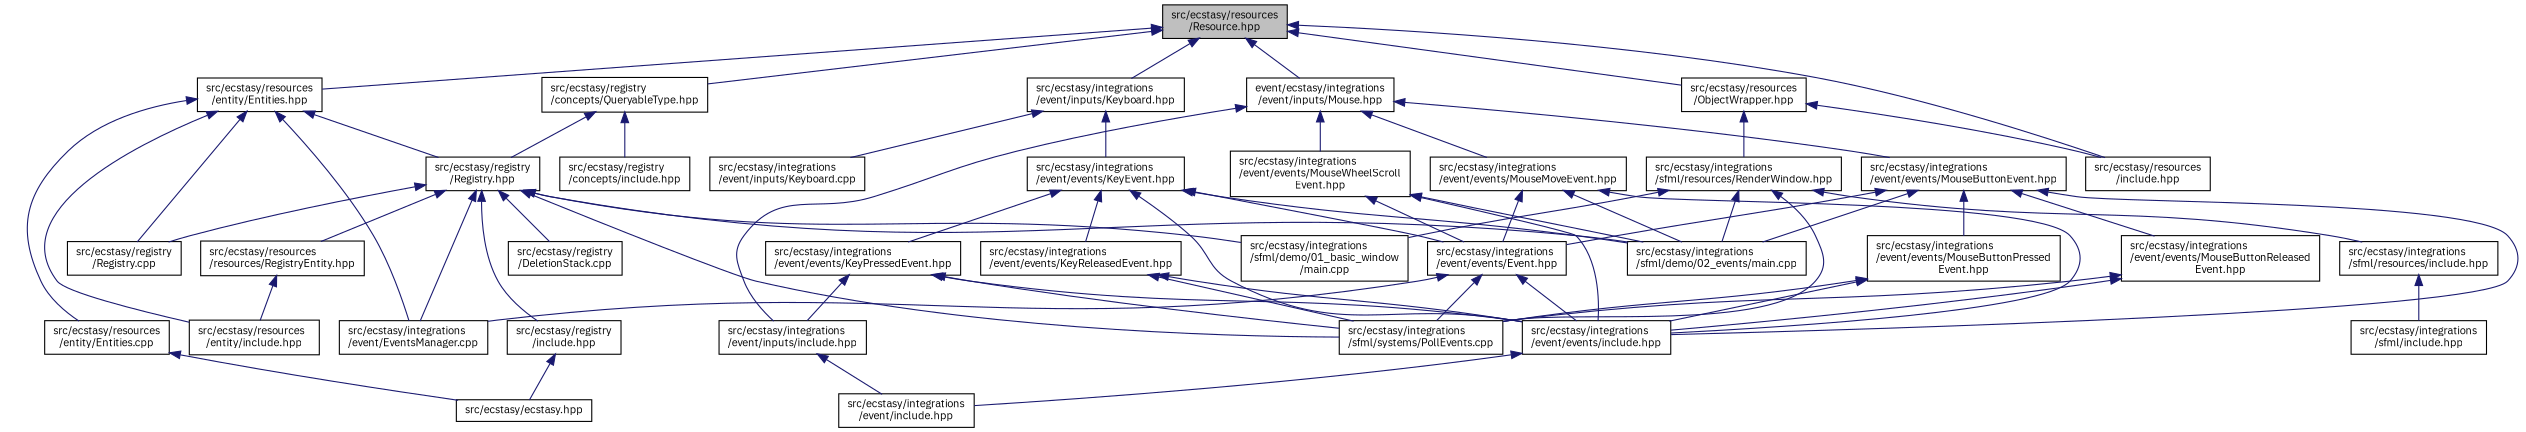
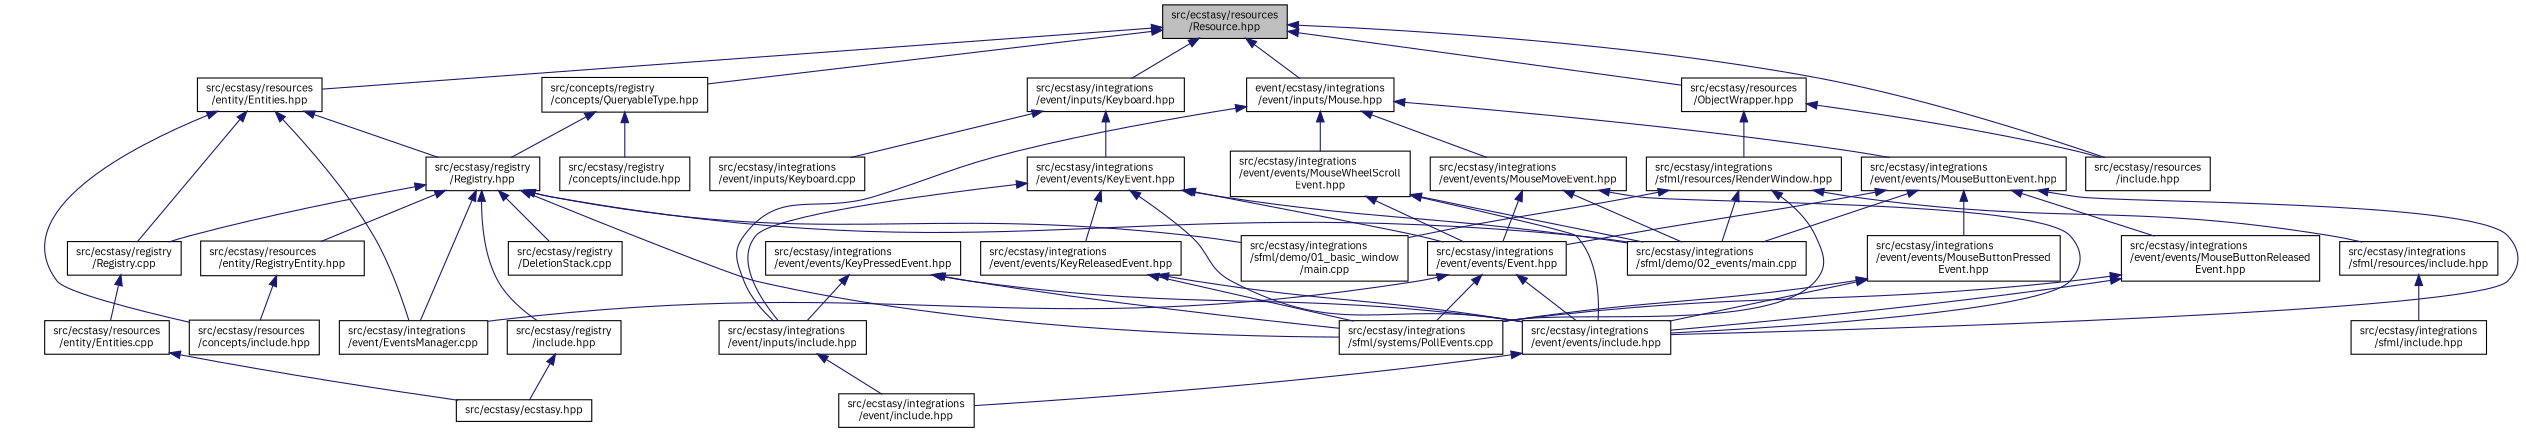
node "src/ecstasy/registry /concepts/QueryableType.hpp": label "src/ecstasy/registry /concepts/QueryableType.hpp" -> "src/concepts/registry /concepts/QueryableType.hpp"
edge "src/ecstasy/resources /entity/Entities.cpp" -> "src/ecstasy/resources /entity/Entities.hpp": now "src/ecstasy/resources /entity/Entities.cpp" -> "src/ecstasy/registry /Registry.cpp"
edge "src/ecstasy/integrations /event/events/KeyPressedEvent.hpp" -> "src/ecstasy/integrations /event/events/KeyEvent.hpp": now "src/ecstasy/integrations /event/inputs/include.hpp" -> "src/ecstasy/integrations /event/events/KeyEvent.hpp"
node "src/ecstasy/resources /resources/RegistryEntity.hpp": label "src/ecstasy/resources /resources/RegistryEntity.hpp" -> "src/ecstasy/resources /entity/RegistryEntity.hpp"
node "src/ecstasy/resources /entity/include.hpp": label "src/ecstasy/resources /entity/include.hpp" -> "src/ecstasy/resources /concepts/include.hpp"
